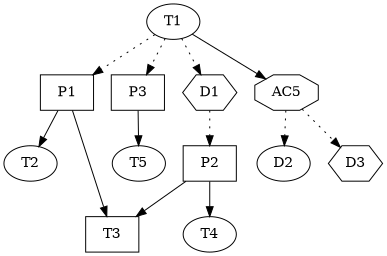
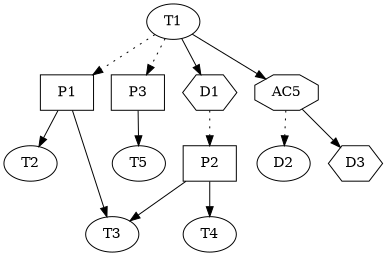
edge "T1" -> "D1": style dotted -> solid
edge "AC5" -> "D3": style dotted -> solid
node "T3": shape box -> ellipse
